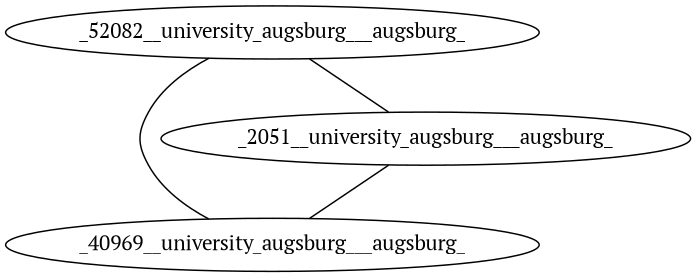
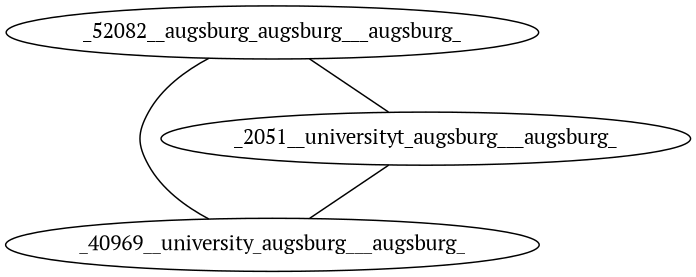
node "_52082__university_augsburg___augsburg_": label "_52082__university_augsburg___augsburg_" -> "_52082__augsburg_augsburg___augsburg_"
node "_2051__university_augsburg___augsburg_": label "_2051__university_augsburg___augsburg_" -> "_2051__universityt_augsburg___augsburg_"
